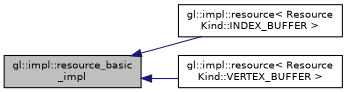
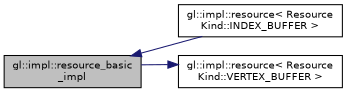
edge "gl::impl::resource< Resource Kind::VERTEX_BUFFER >" -> "gl::impl::resource_basic _impl": reversed
